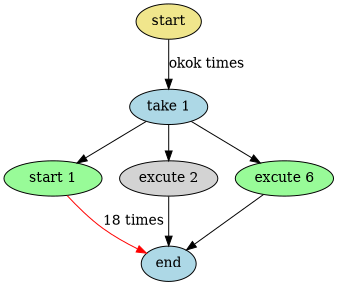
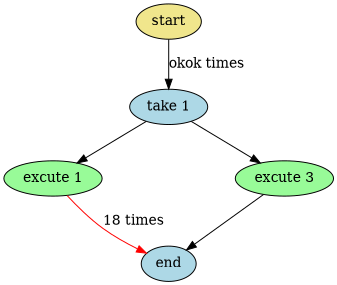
node "start 1": label "start 1" -> "excute 1"
node "excute 2": removed
node "excute 6": label "excute 6" -> "excute 3"
